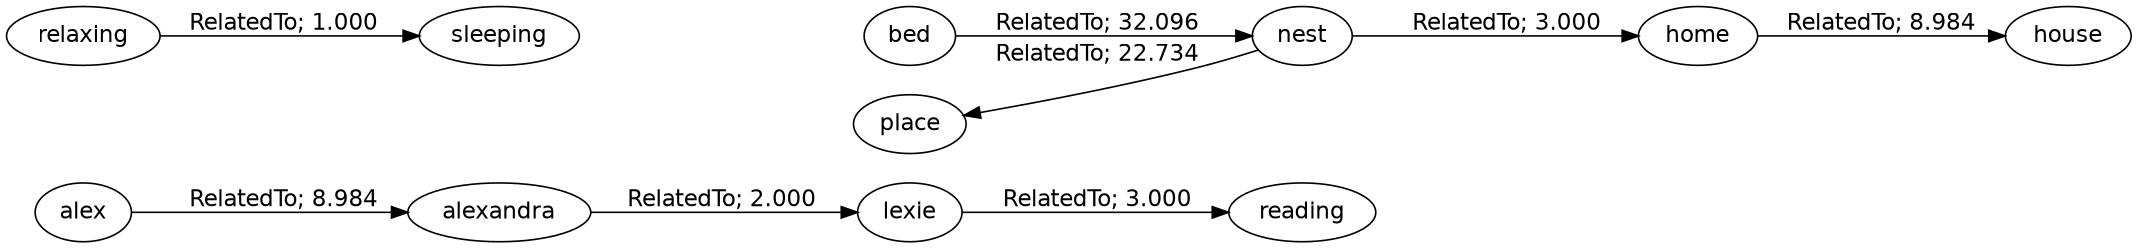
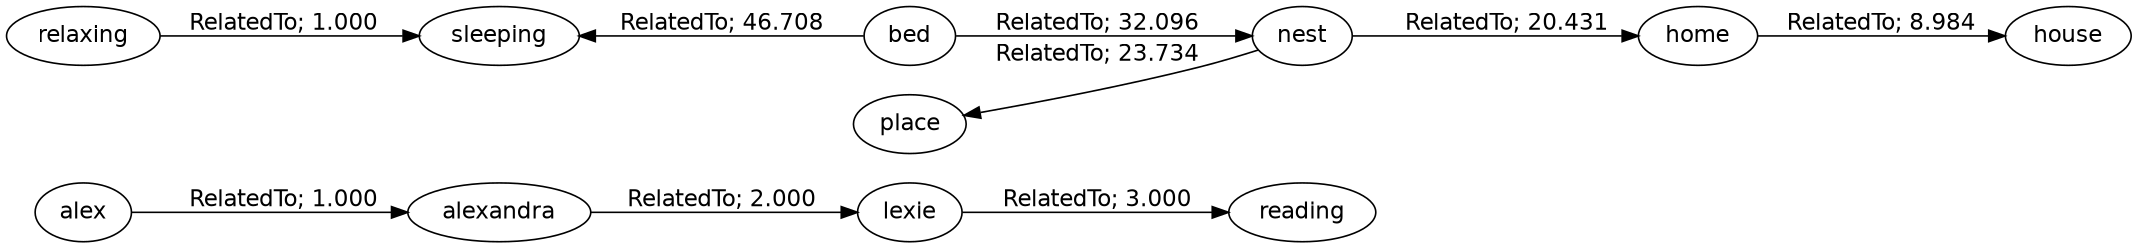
edge "nest" -> "home": label "RelatedTo; 3.000" -> "RelatedTo; 20.431"
edge "bed" -> "sleeping": added, label "RelatedTo; 46.708"
edge "nest" -> "place": label "RelatedTo; 22.734" -> "RelatedTo; 23.734"
edge "alex" -> "alexandra": label "RelatedTo; 8.984" -> "RelatedTo; 1.000"
